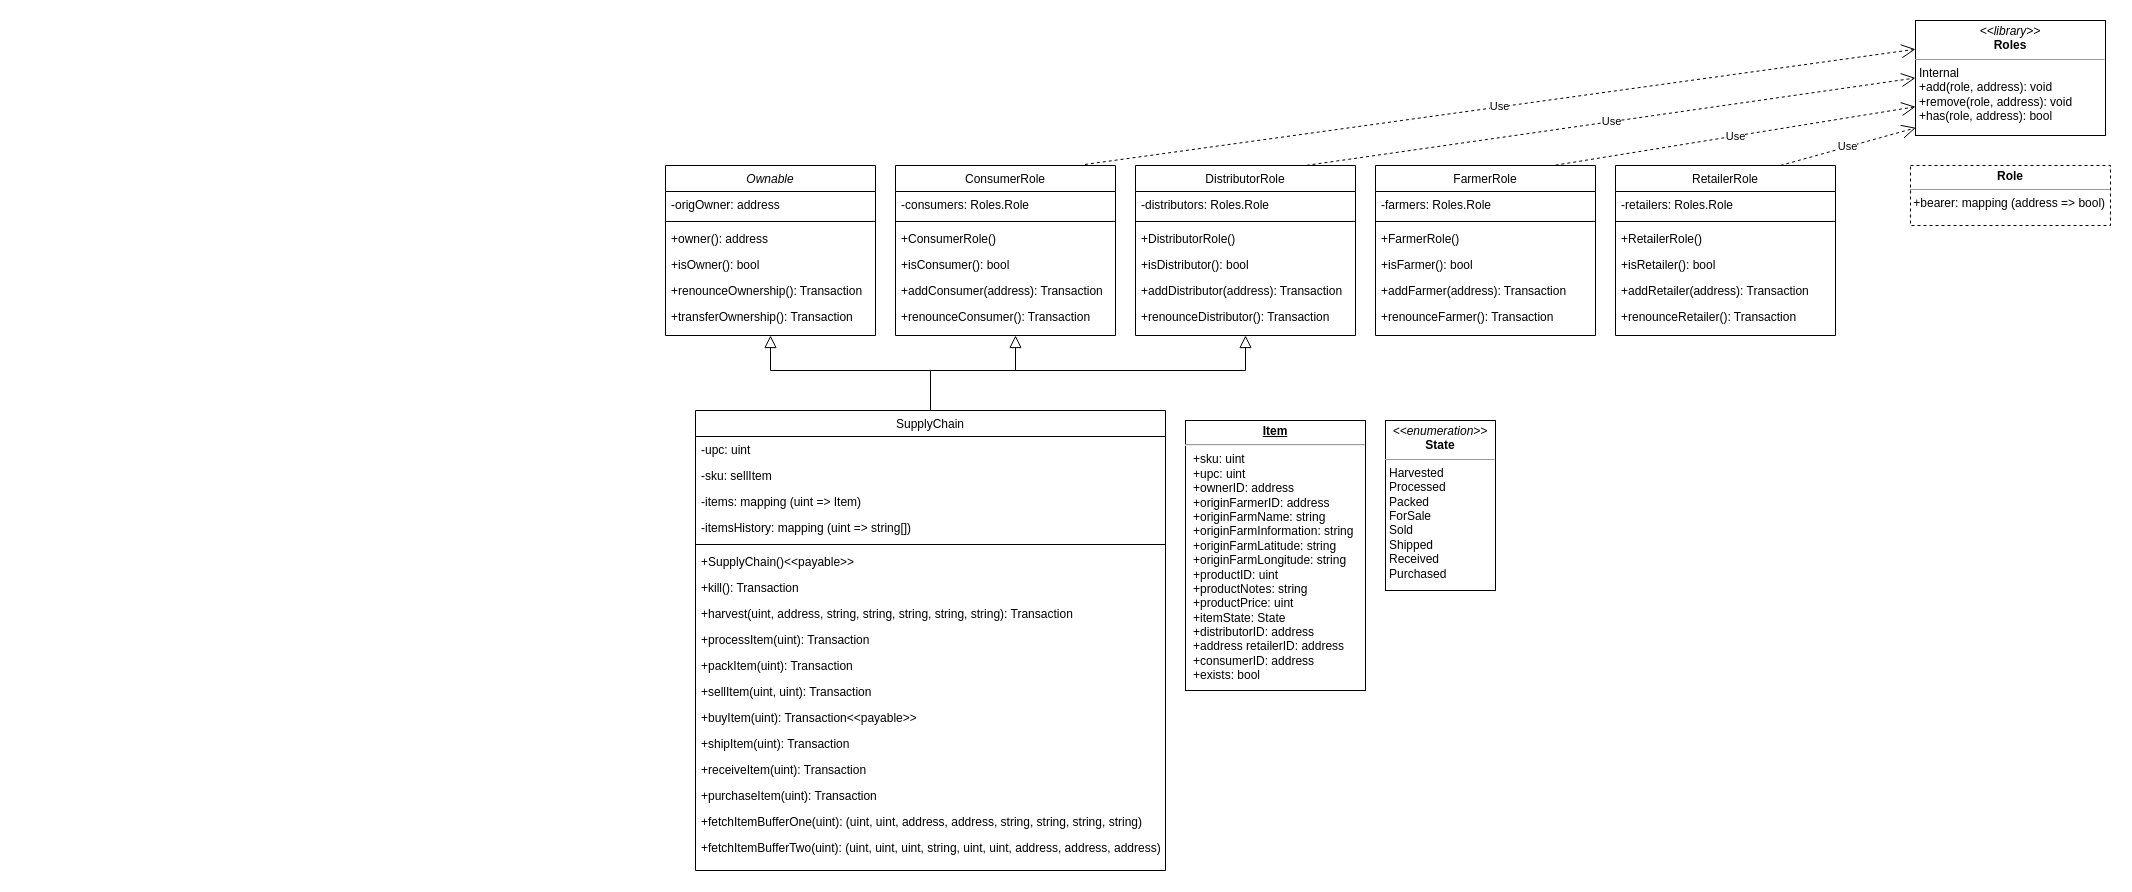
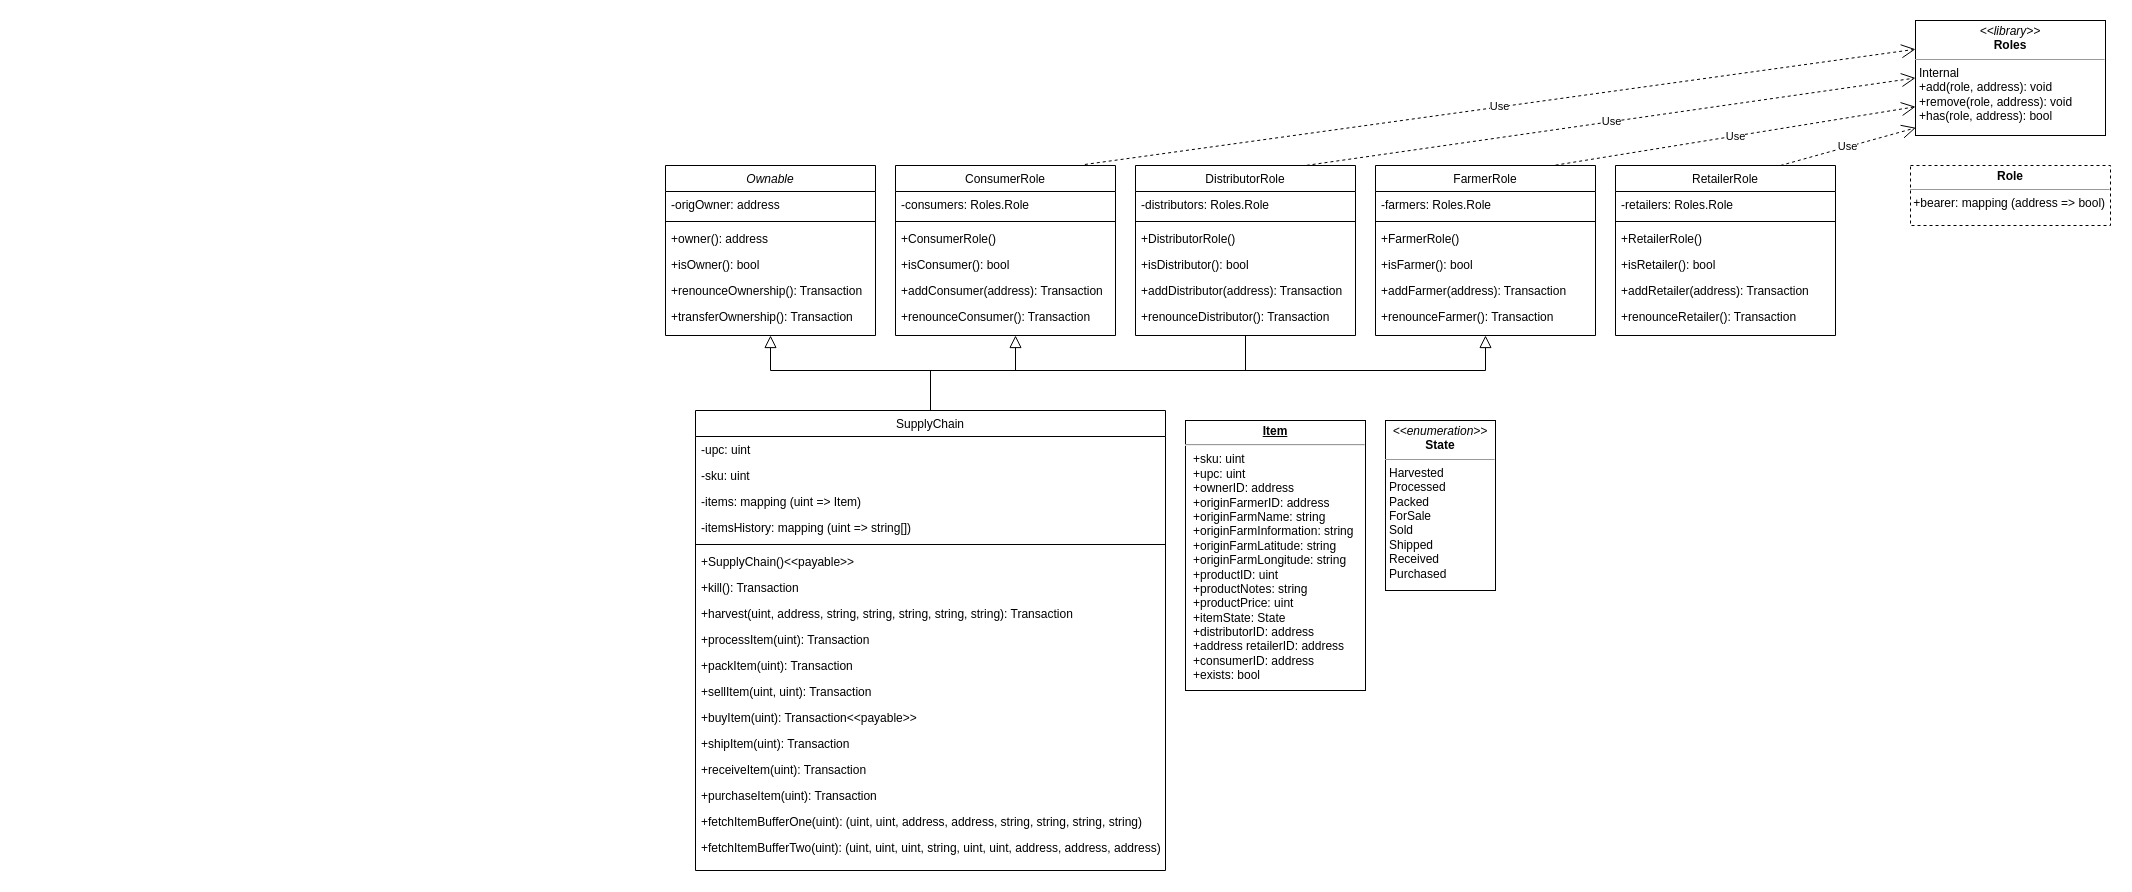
edge "SupplyChain" -> "DistributorRole": arrowhead block -> none
edge "SupplyChain" -> "FarmerRole": added
node "-sku: sellItem": label "-sku: sellItem" -> "-sku: uint"
